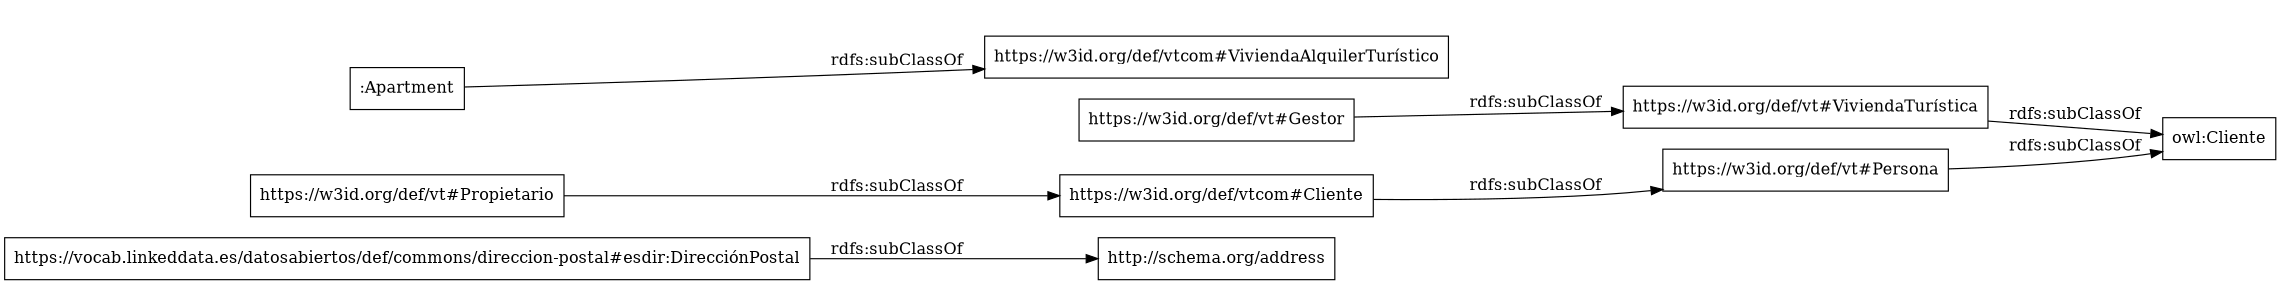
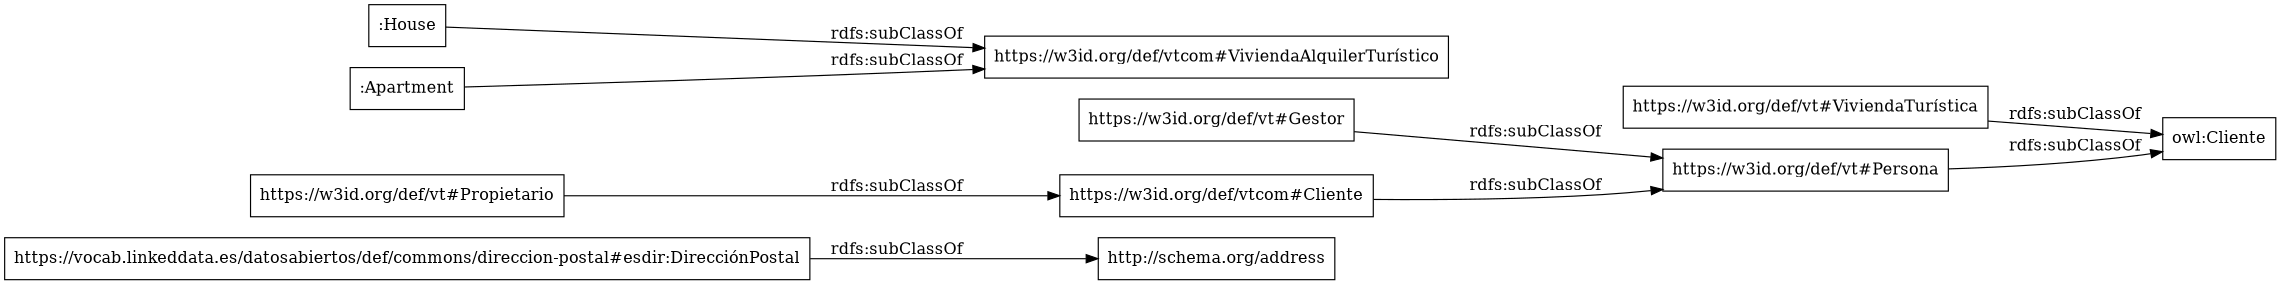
node ":House": added
edge "https://w3id.org/def/vt#Gestor" -> "https://w3id.org/def/vt#ViviendaTurística": now "https://w3id.org/def/vt#Gestor" -> "https://w3id.org/def/vt#Persona"
